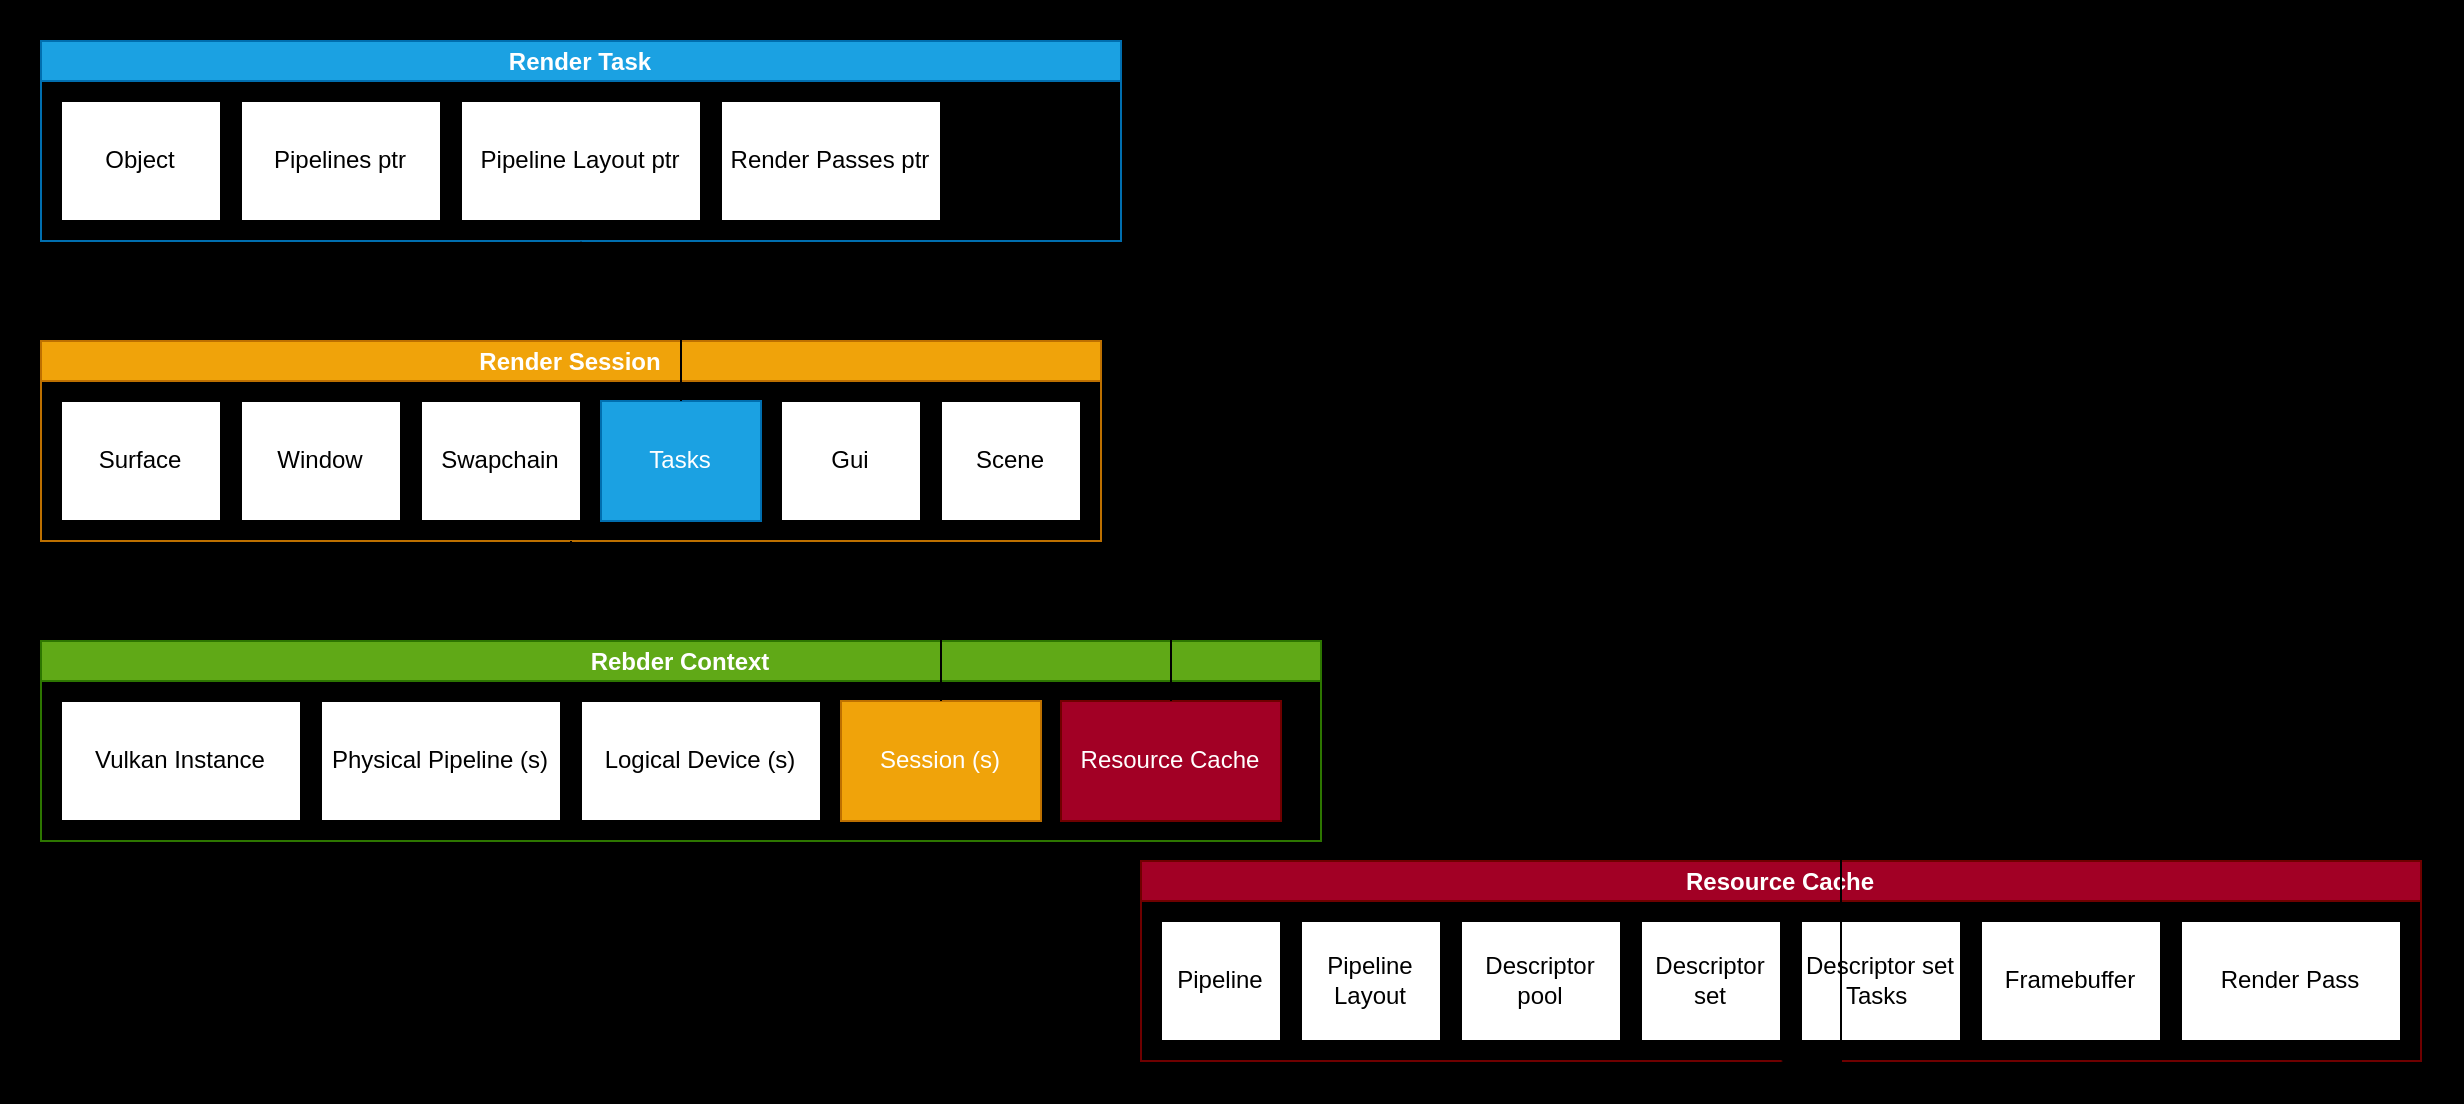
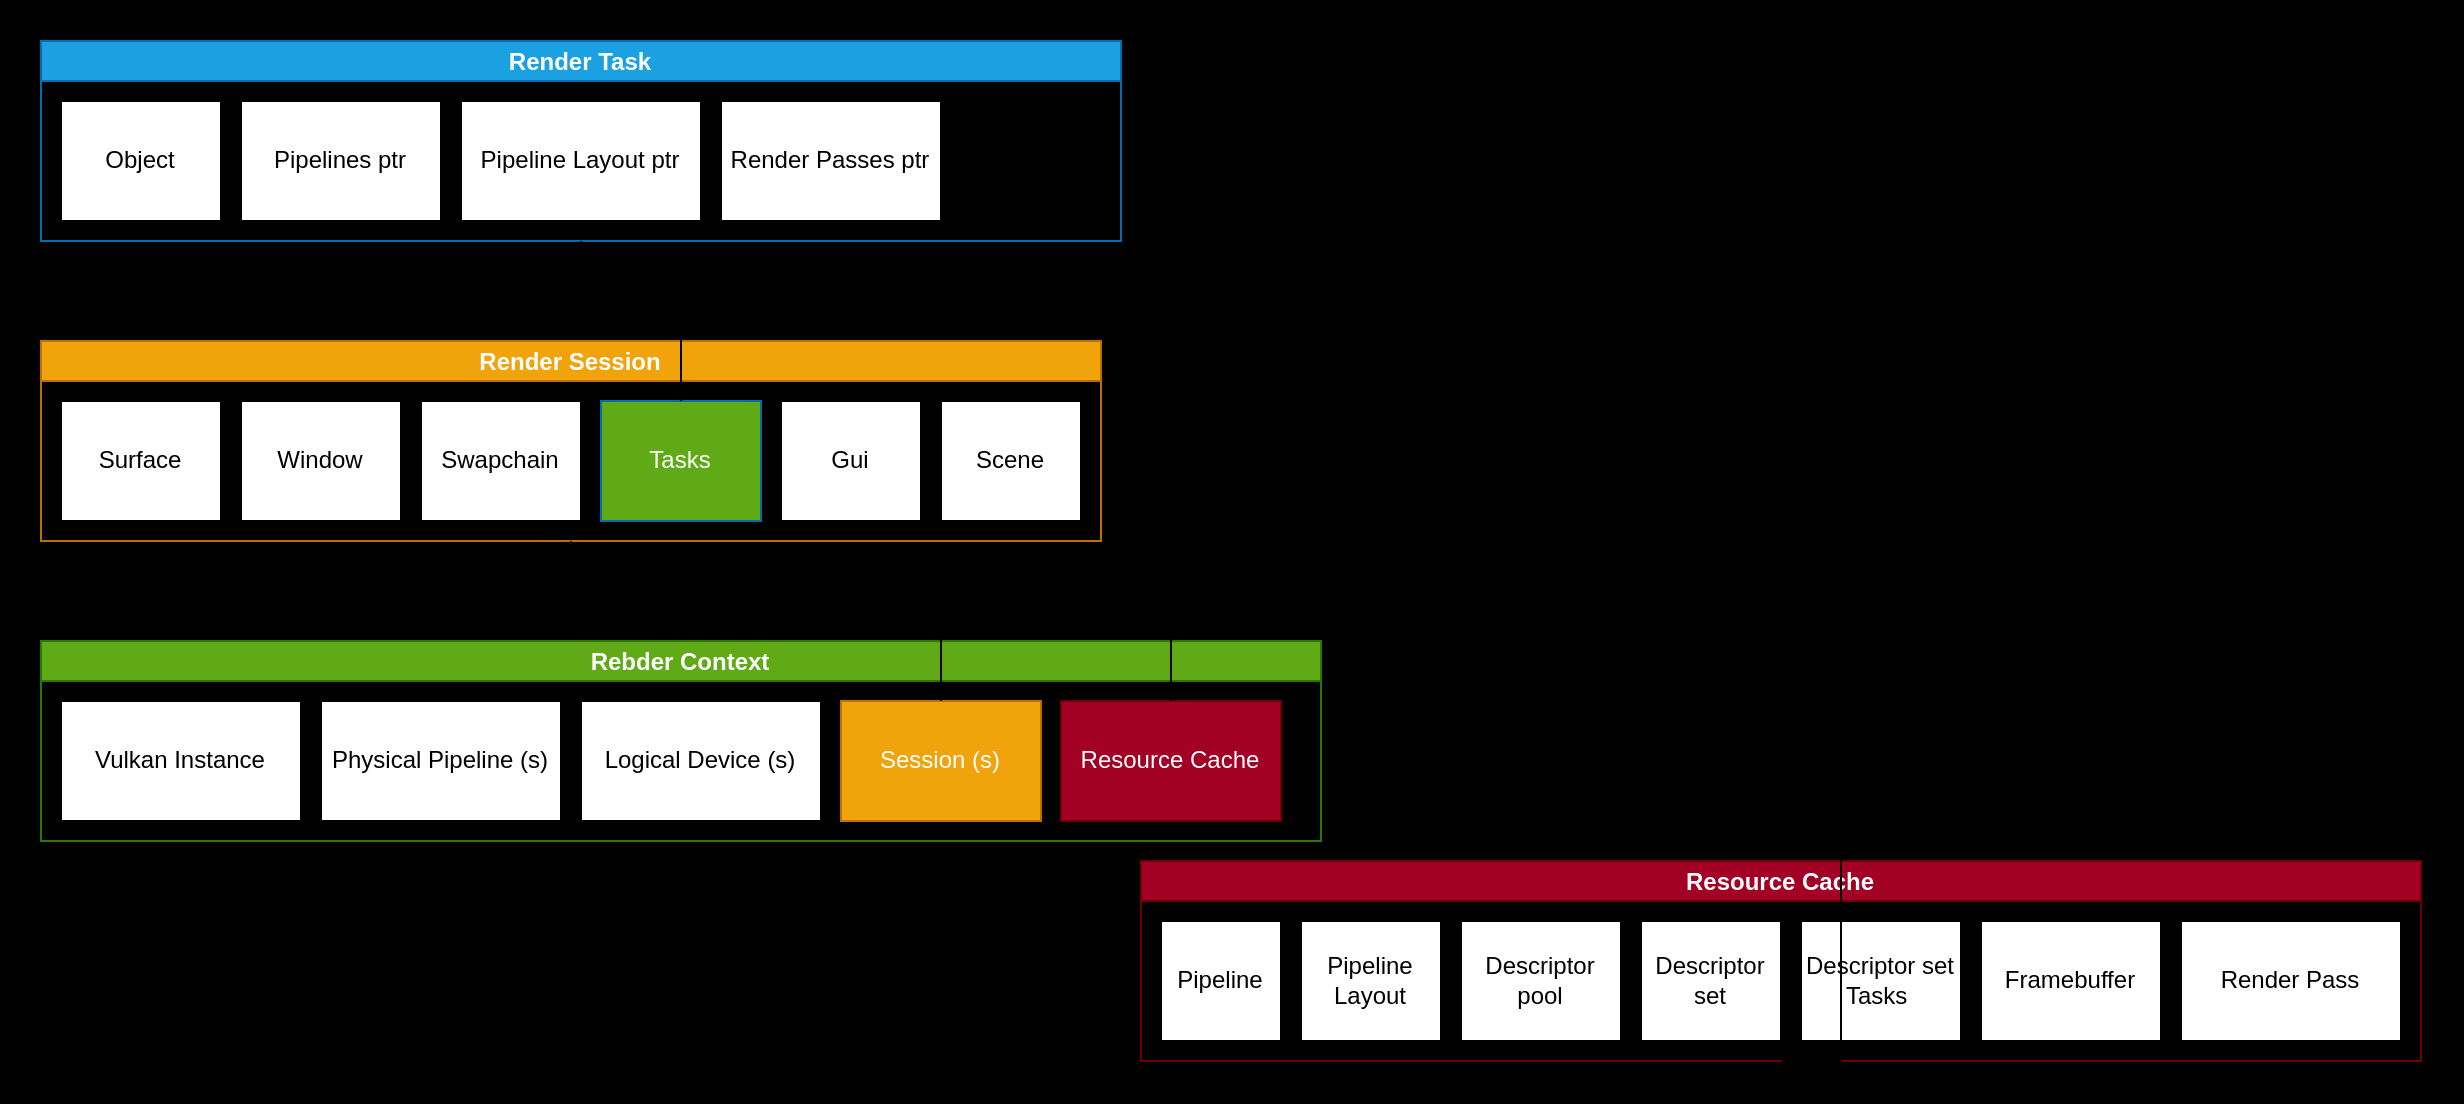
edge "Tasks" -> "Render Task": arrowhead classic -> none
node "Tasks": fillcolor #1ba1e2 -> #60a917
